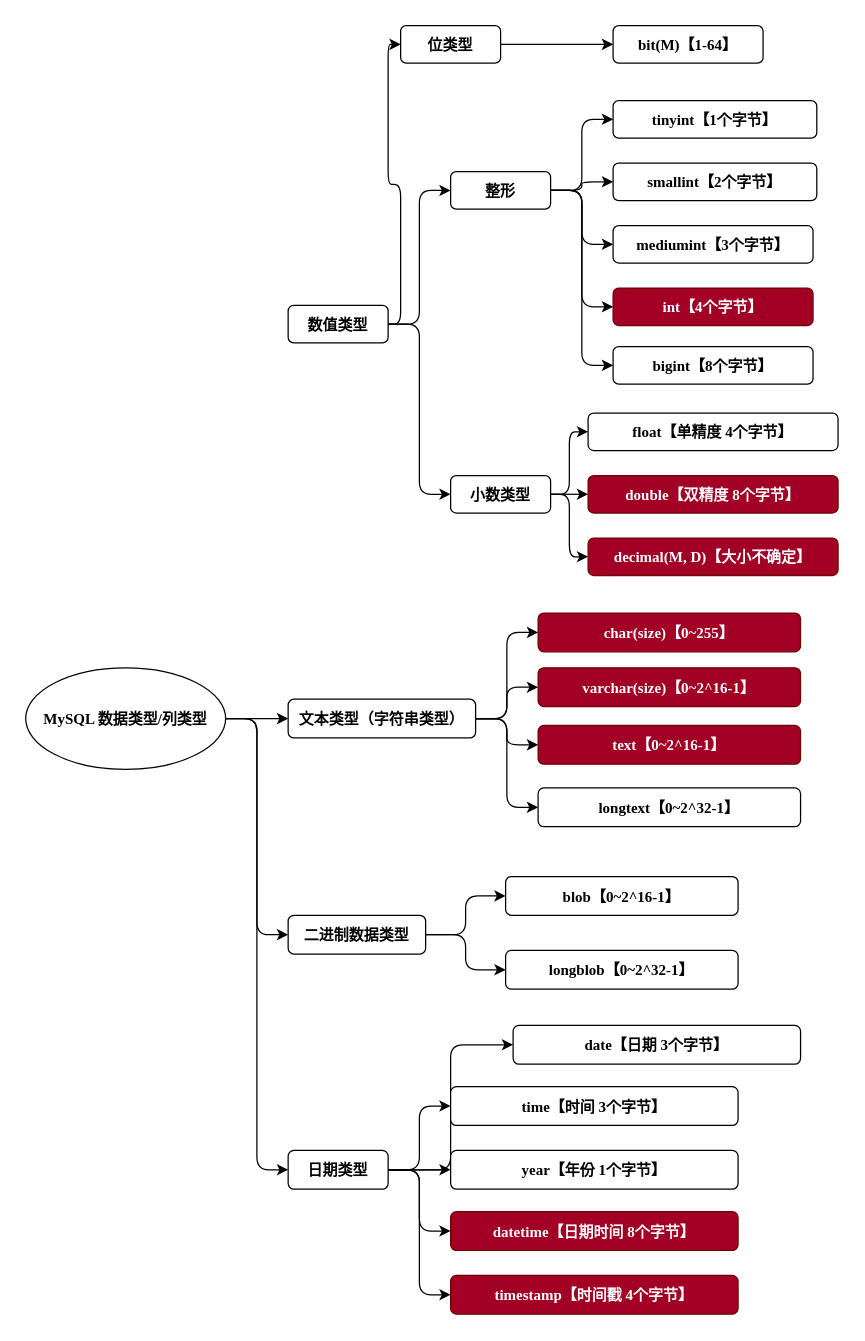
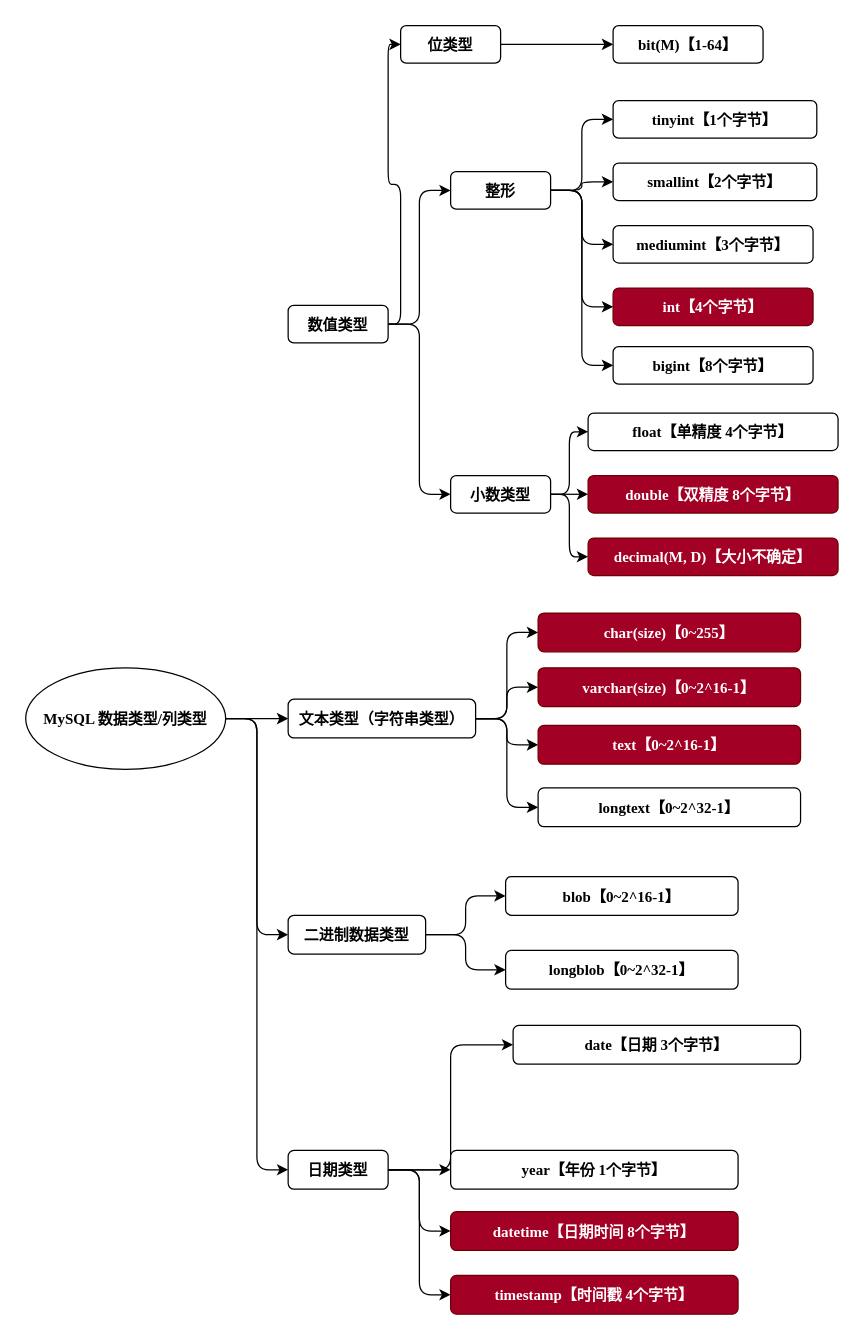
node "time【时间 3个字节】": removed
edge "日期类型" -> "time【时间 3个字节】": removed
